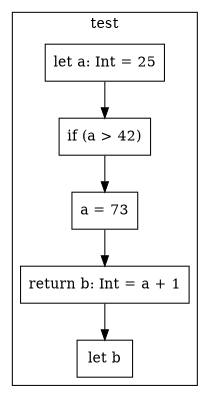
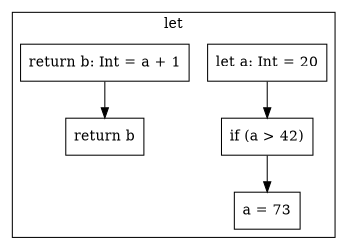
cluster "test": label "test" -> "let"
node "let a: Int = 25": label "let a: Int = 25" -> "let a: Int = 20"
edge "a = 73" -> "return b: Int = a + 1": removed
node "let b": label "let b" -> "return b"
